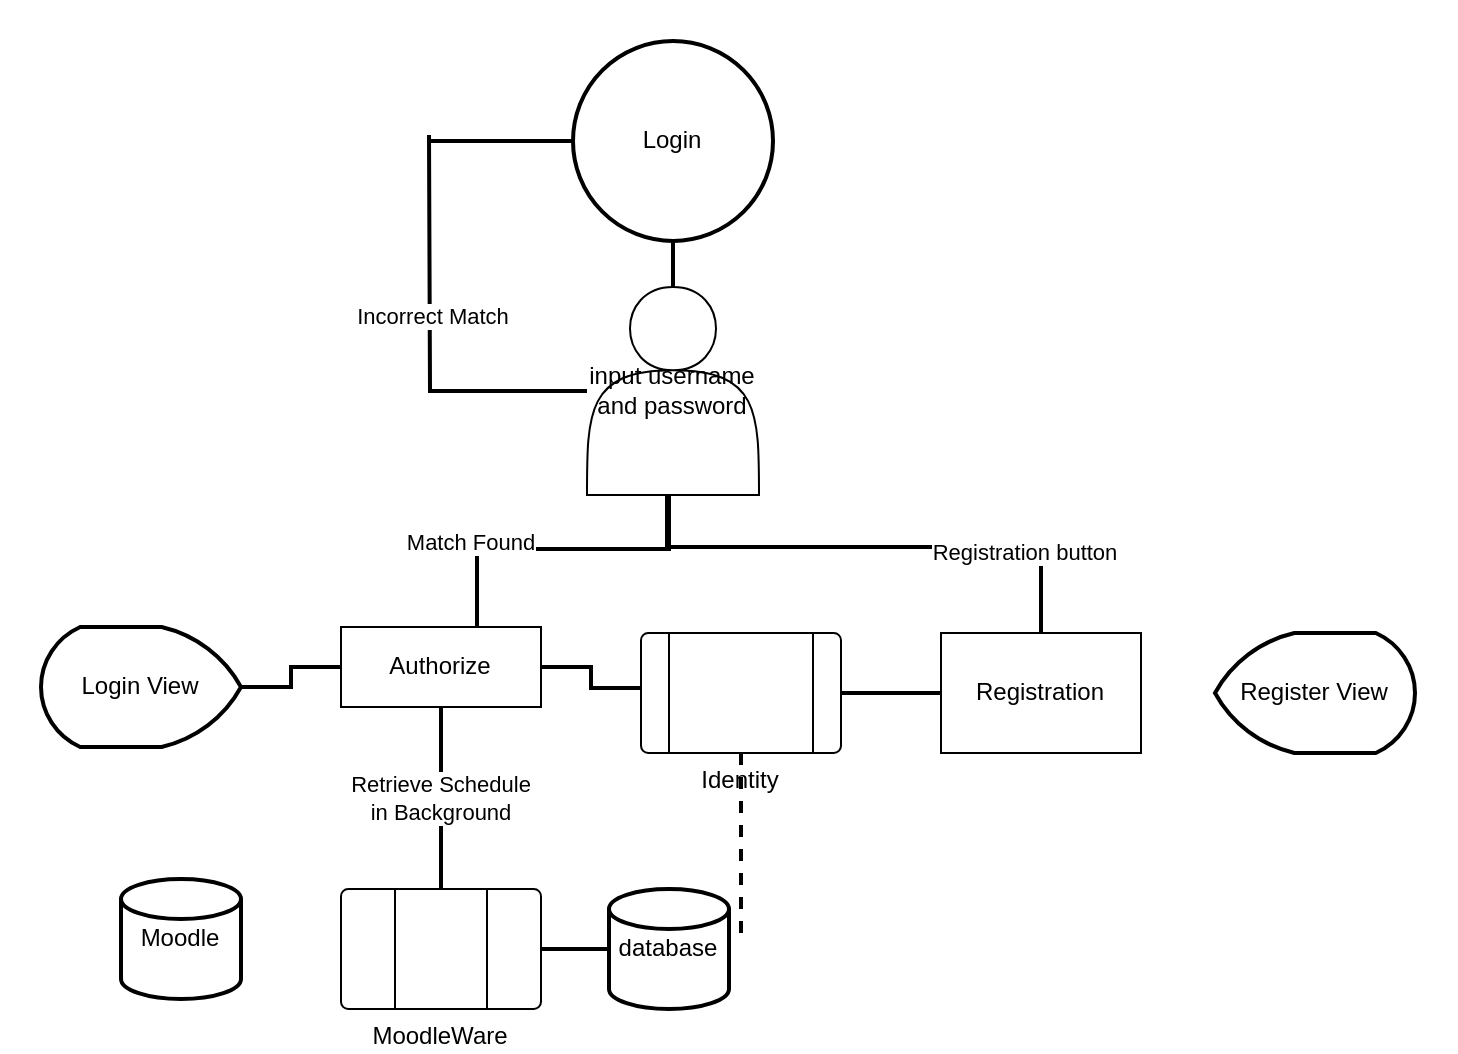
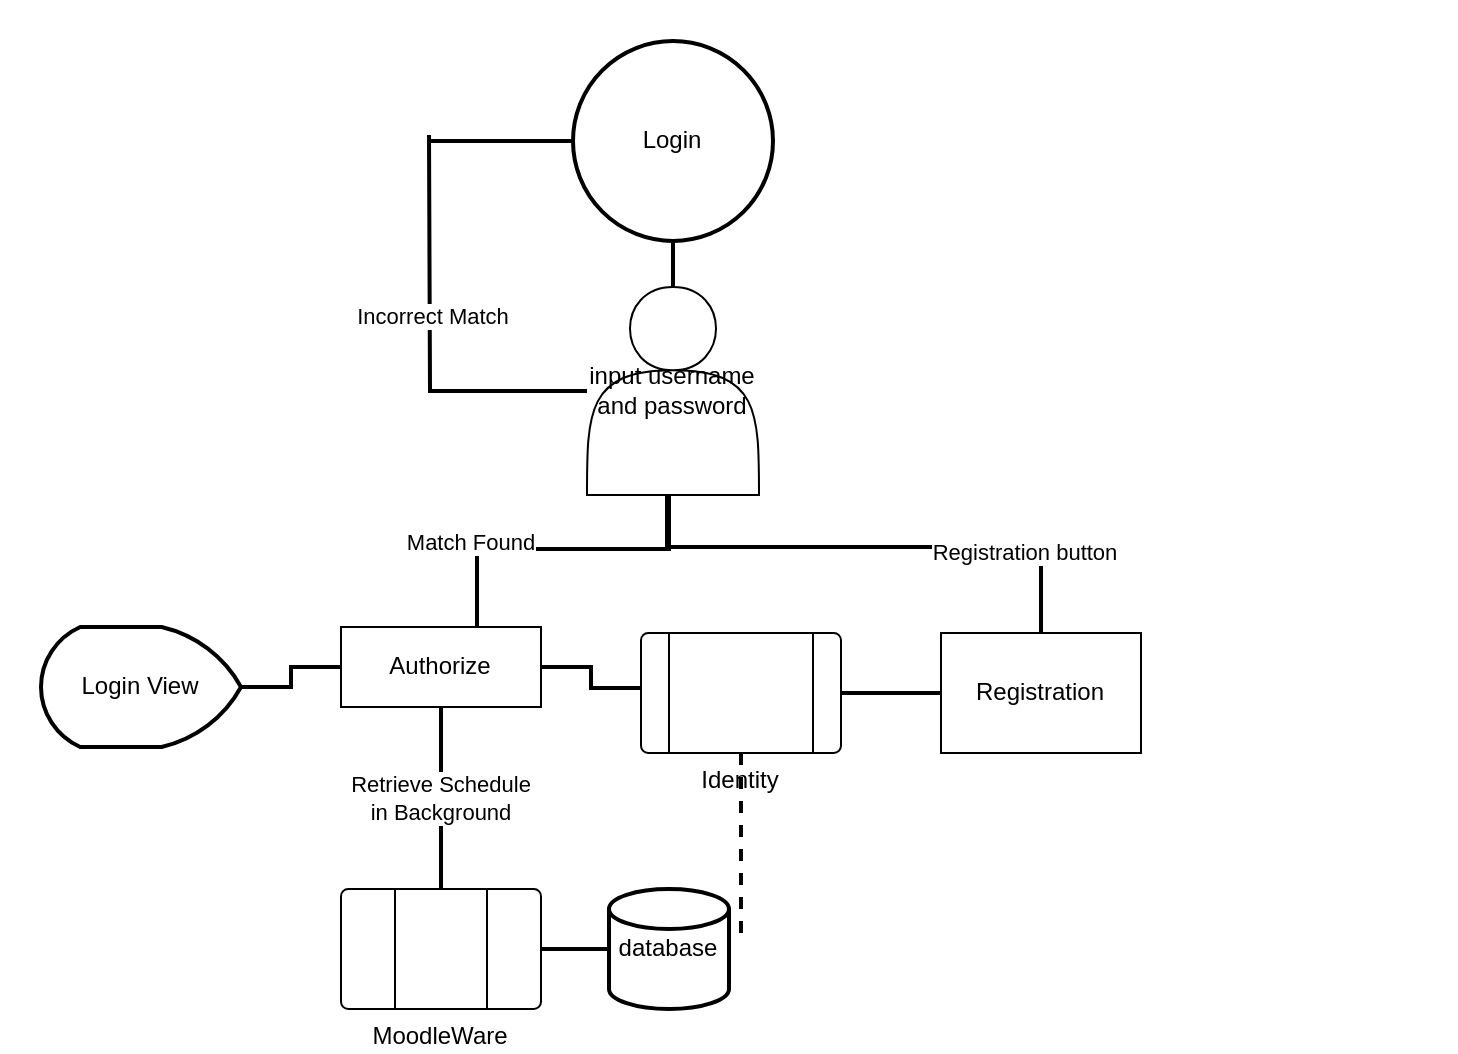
node "Register View": removed
node "Moodle": removed
